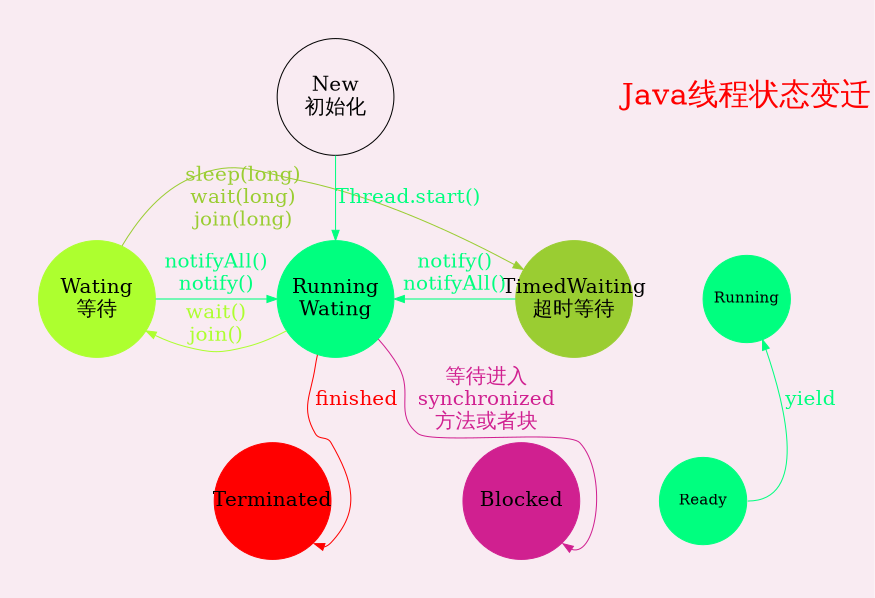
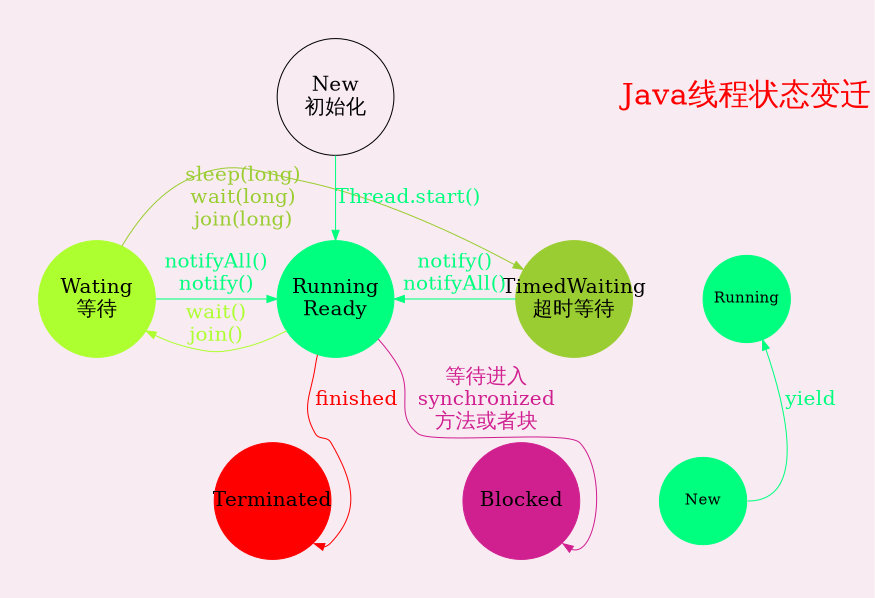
node "Running Wating": label "Running Wating" -> "Running Ready"
node "Ready": label "Ready" -> "New"
